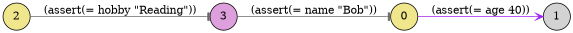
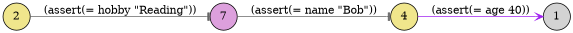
node "3": label "3" -> "7"
node "0": label "0" -> "4"
